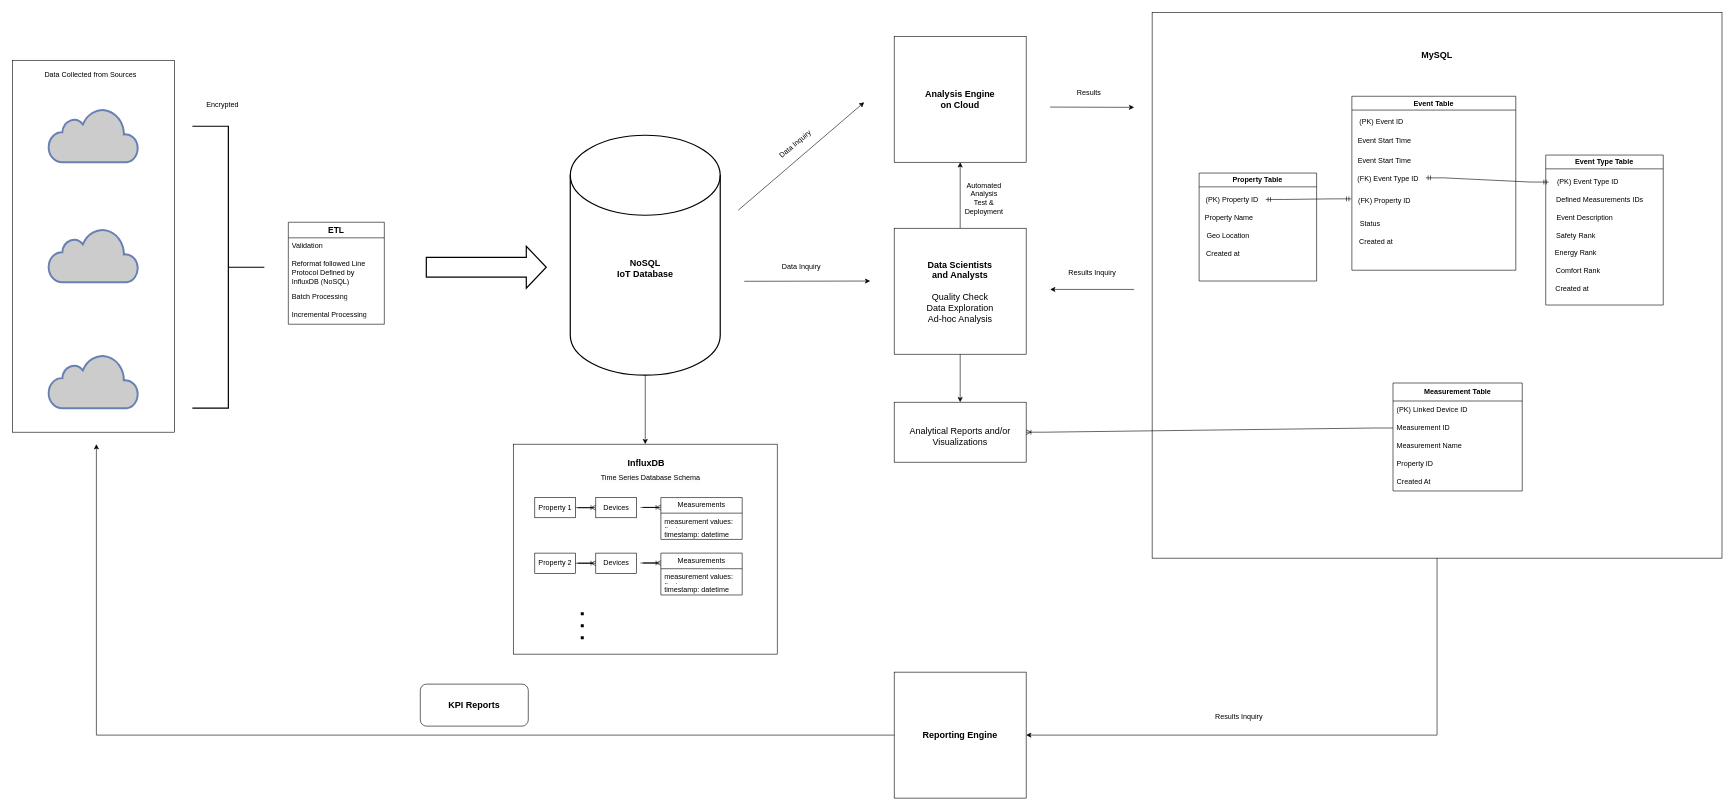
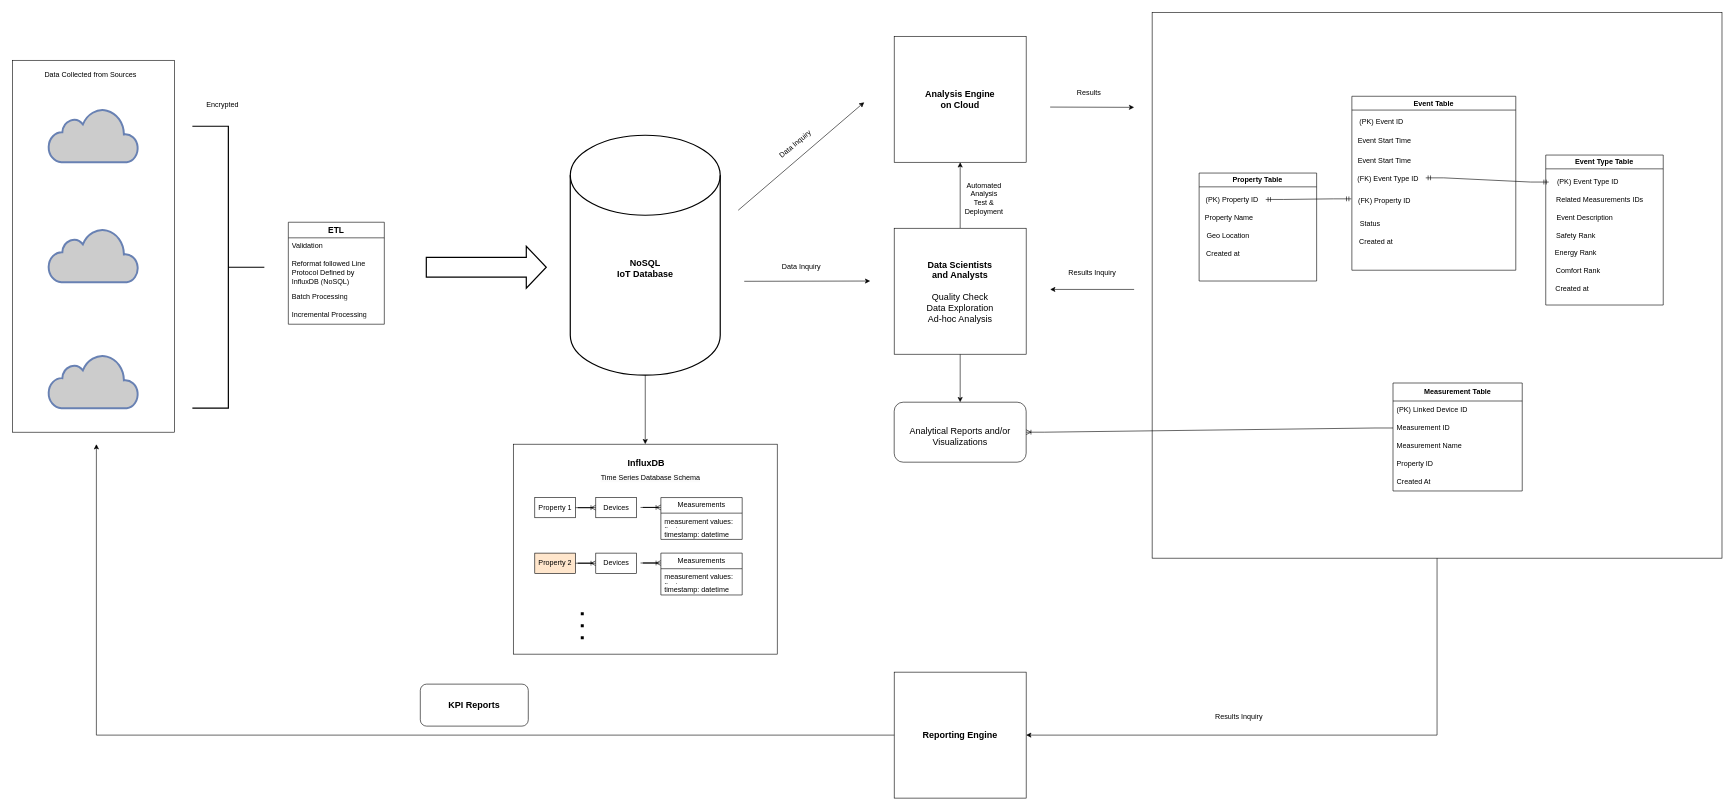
node "MySQL": removed
node "Defined Measurements IDs": label "Defined Measurements IDs" -> "Related Measurements IDs"
node "Analytical Reports and/or Visualizations": shape rectangle -> rounded rectangle
node "Property 2": fillcolor #ffffff -> #ffe6cc
